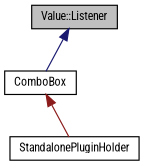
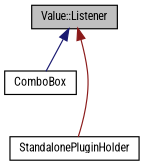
edge "StandalonePluginHolder" -> "ComboBox": now "StandalonePluginHolder" -> "Value::Listener"
